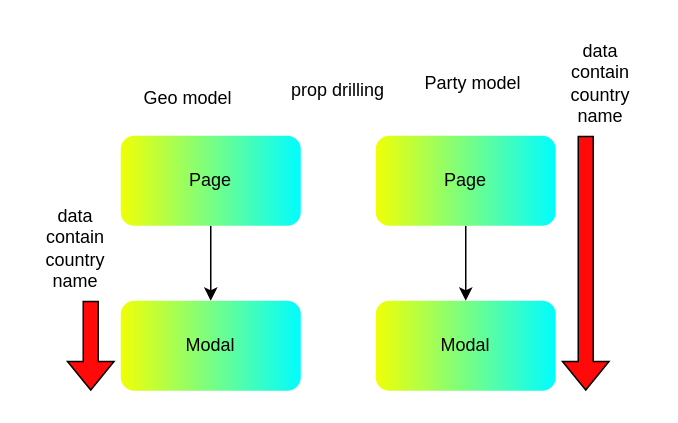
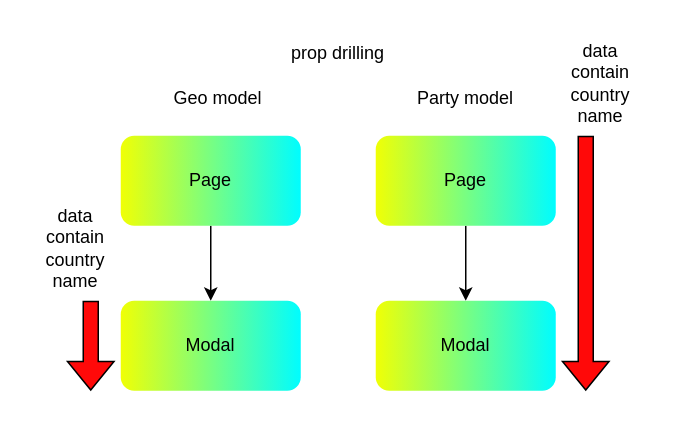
node "Party model": moved (473, 83) -> (466, 98)
node "prop drilling": moved (338, 91) -> (338, 53)
node "Geo model": moved (188, 98) -> (218, 98)
